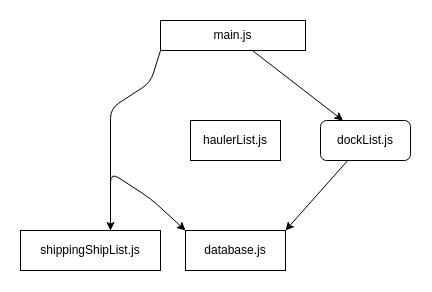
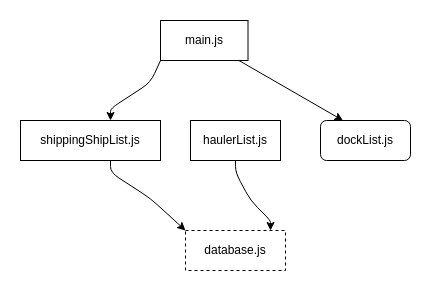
node "main.js": size 145x30 -> 88x40
edge "haulerList.js" -> "database.js": added
edge "dockList.js" -> "database.js": removed
node "shippingShipList.js": moved (91, 251) -> (91, 141)
node "database.js": style solid -> dashed
